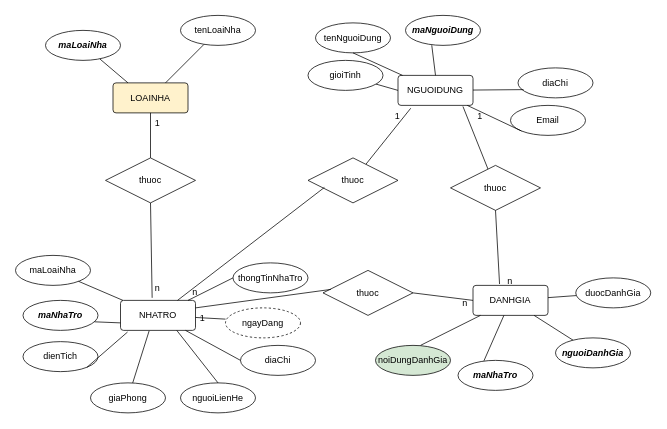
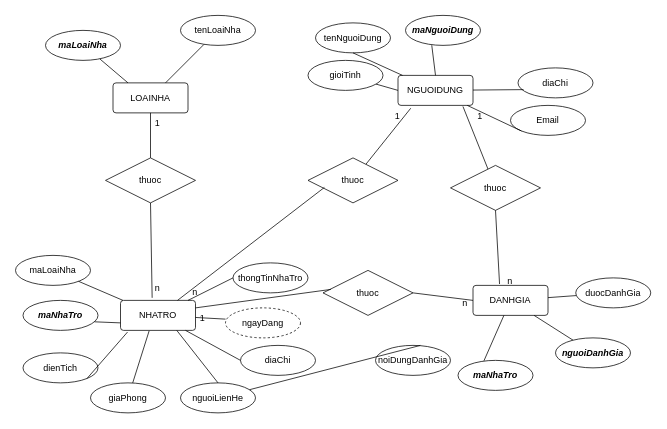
node "LOAINHA": fillcolor #fff2cc -> #ffffff
edge "DANHGIA" -- "noiDungDanhGia": now "nguoiLienHe" -- "noiDungDanhGia"
node "dienTich": moved (60, 357) -> (60, 368)
node "noiDungDanhGia": fillcolor #d5e8d4 -> #ffffff
